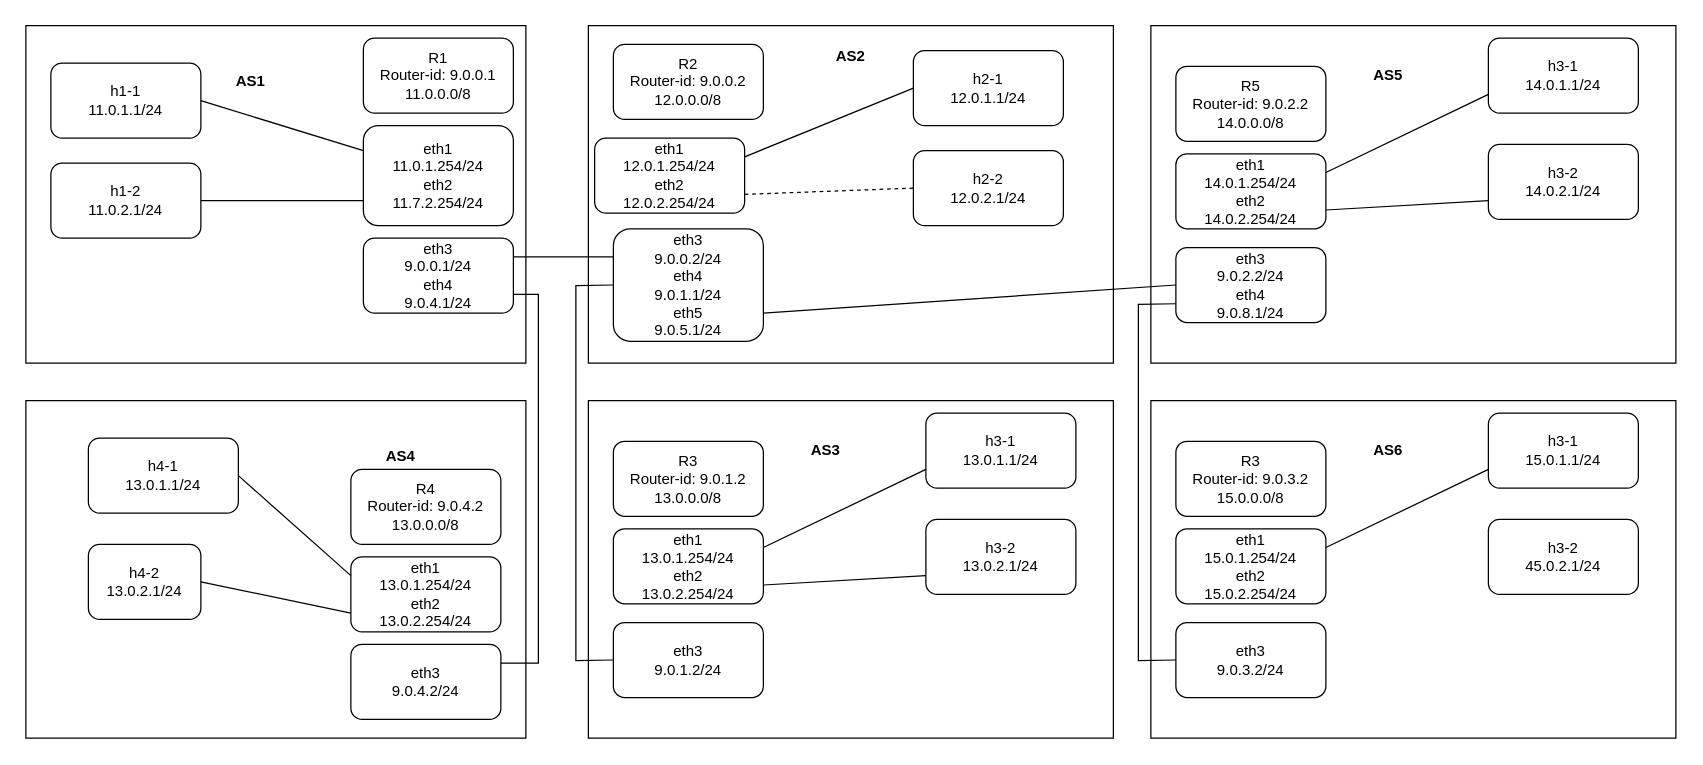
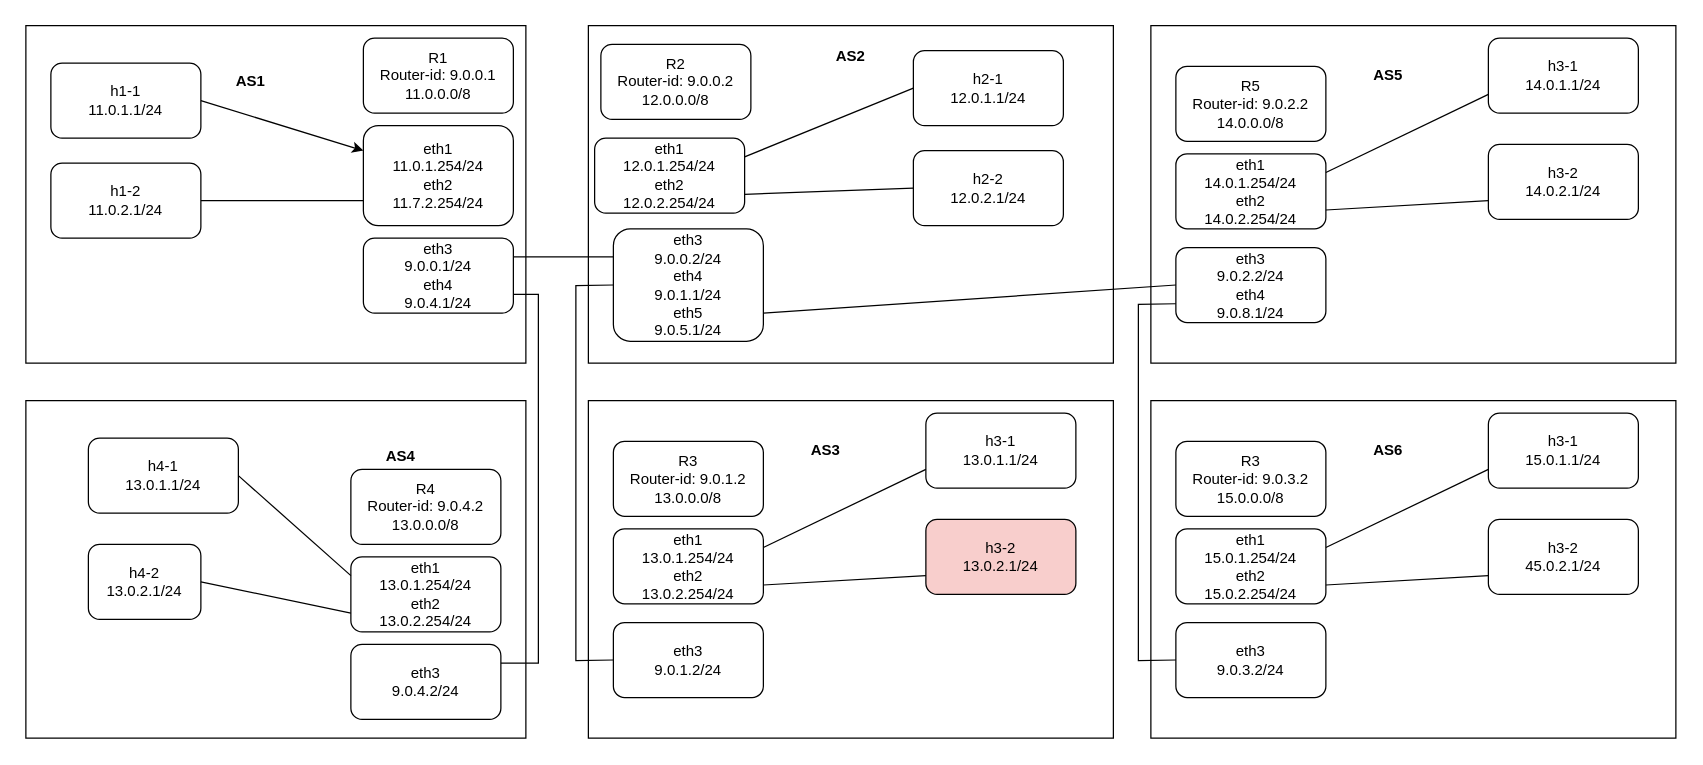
node "R2 Router-id: 9.0.0.2 12.0.0.0/8": moved (688, 82) -> (676, 82)
edge "h1-1 11.0.1.1/24" -- "eth1 11.0.1.254/24 eth2 11.7.2.254/24": arrowhead none -> classic
edge "eth1 12.0.1.254/24 eth2 12.0.2.254/24" -- "h2-2 12.0.2.1/24": style dashed -> solid
node "h3-2 13.0.2.1/24": fillcolor #ffffff -> #f8cecc
edge "h3-2 45.0.2.1/24" -- "eth1 15.0.1.254/24 eth2 15.0.2.254/24": added
